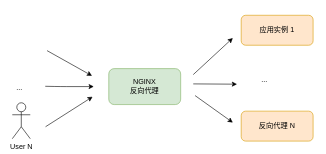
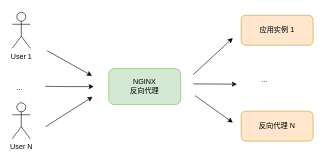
node "User 1": added
